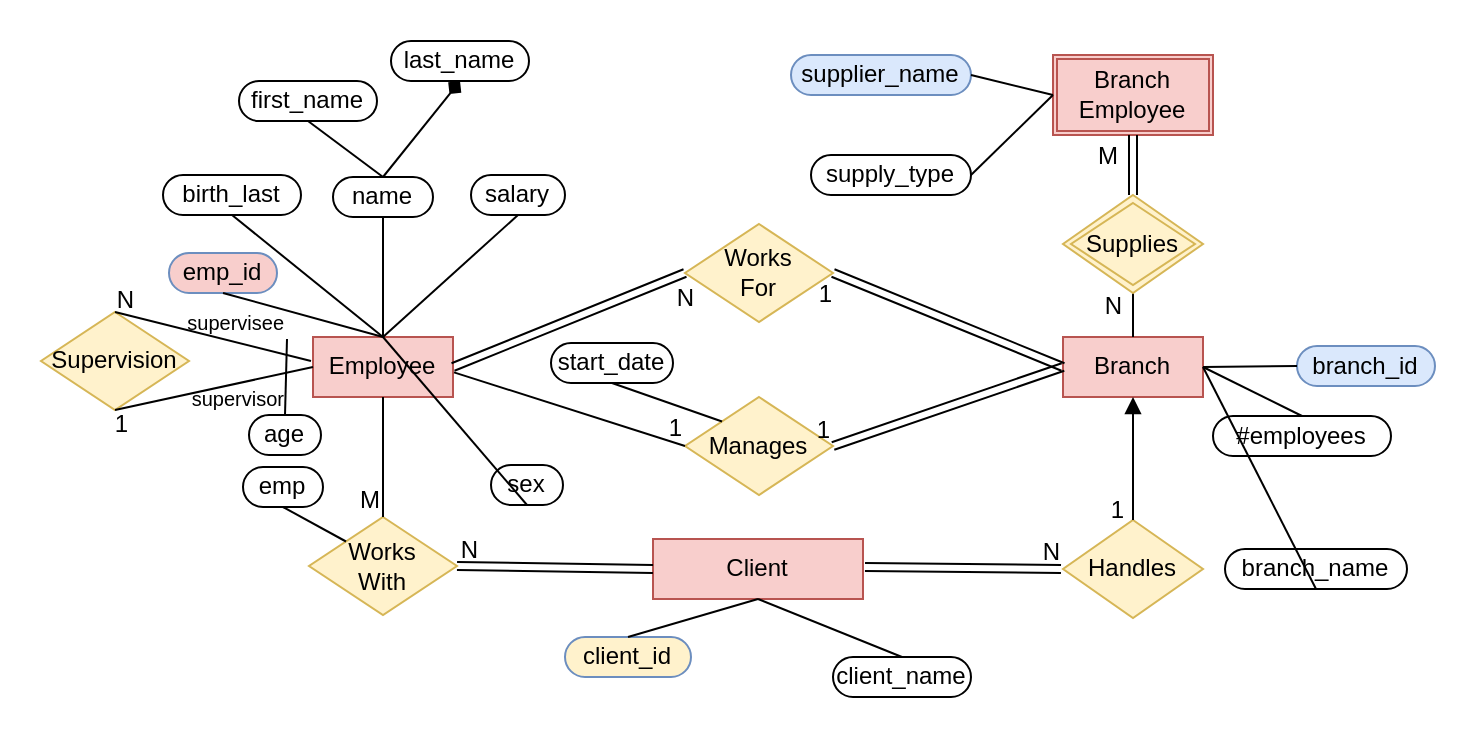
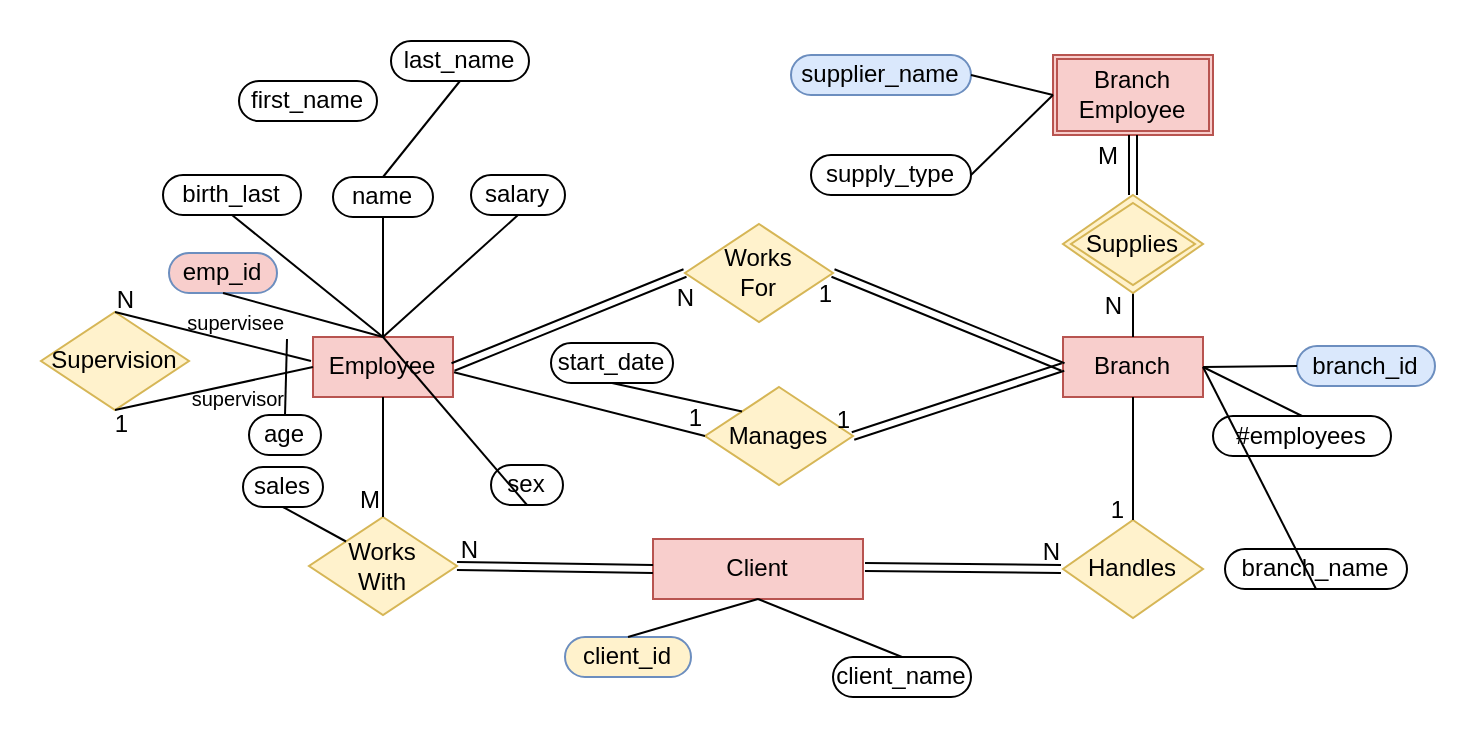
edge "name" -> "last_name": arrowhead diamond -> none
edge "first_name" -- "name": removed
edge "Handles" -> "Branch": arrowhead block -> none
node "Manages": moved (759, 446) -> (779, 436)
node "emp": label "emp" -> "sales"
